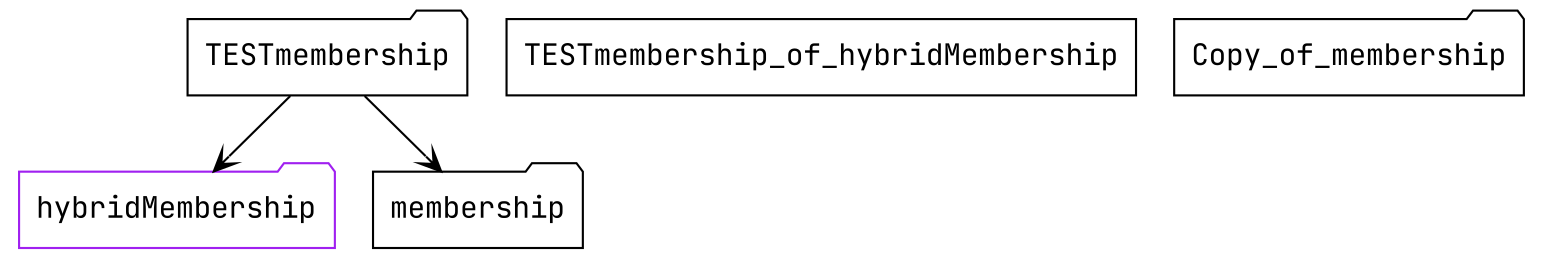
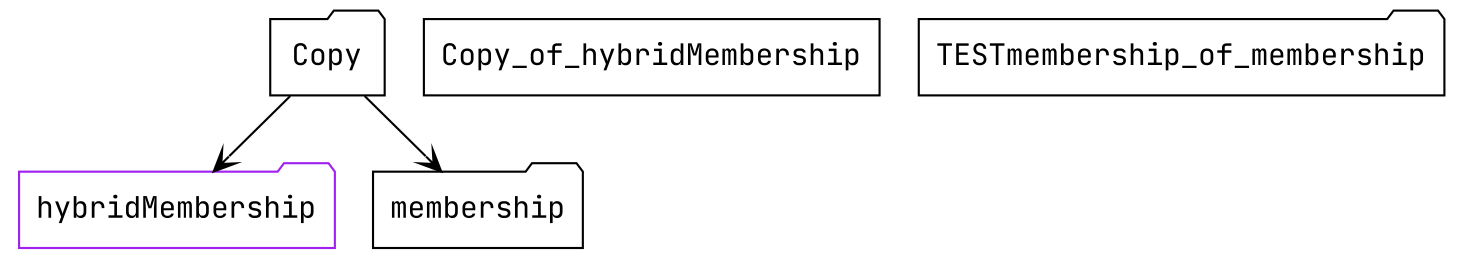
node "TESTmembership": label "TESTmembership" -> "Copy"
node "TESTmembership_of_hybridMembership": label "TESTmembership_of_hybridMembership" -> "Copy_of_hybridMembership"
node "Copy_of_membership": label "Copy_of_membership" -> "TESTmembership_of_membership"
